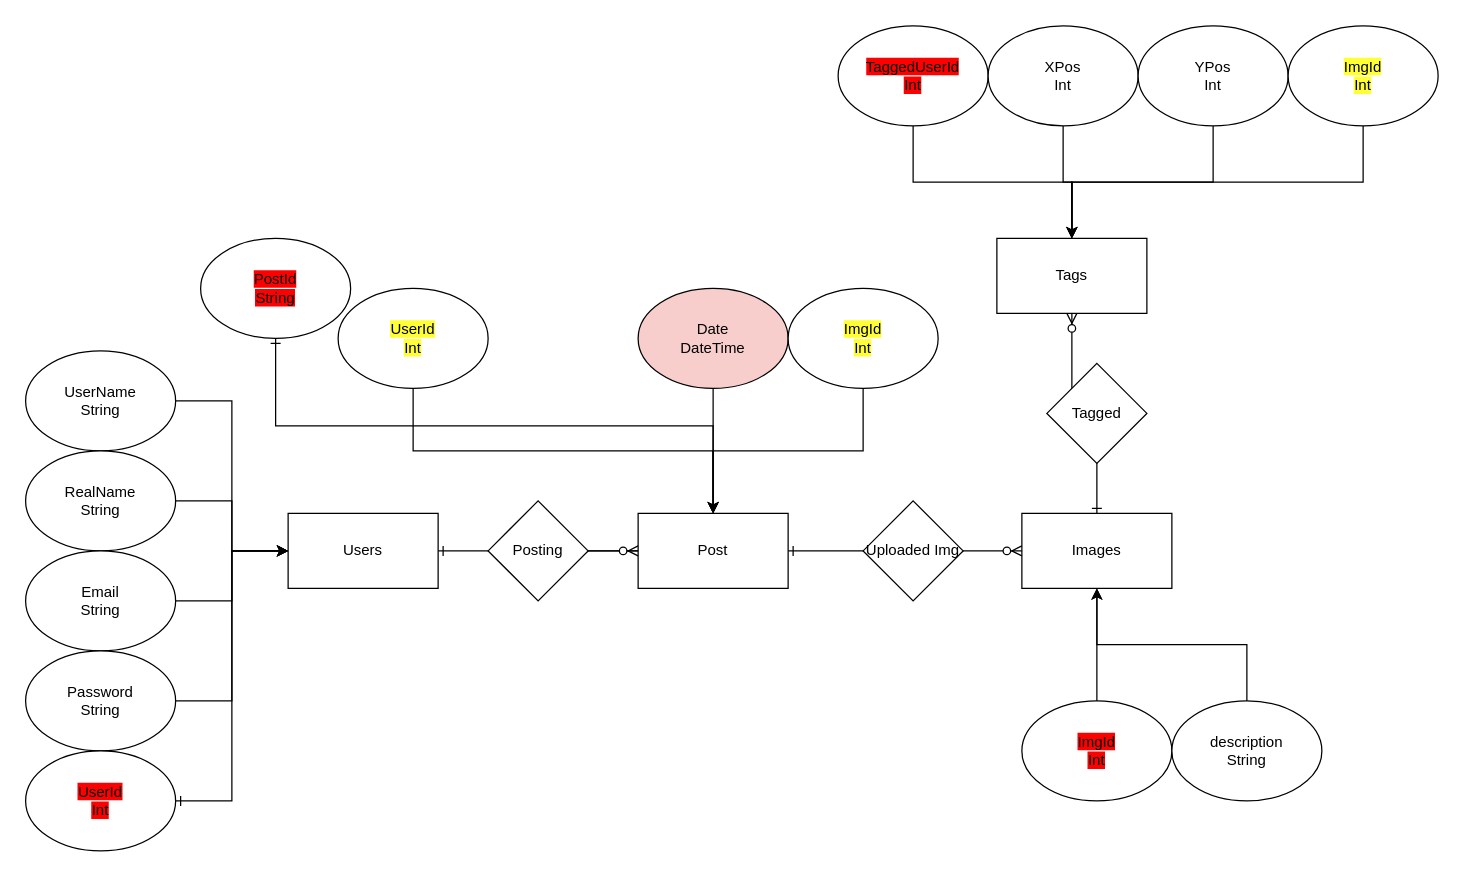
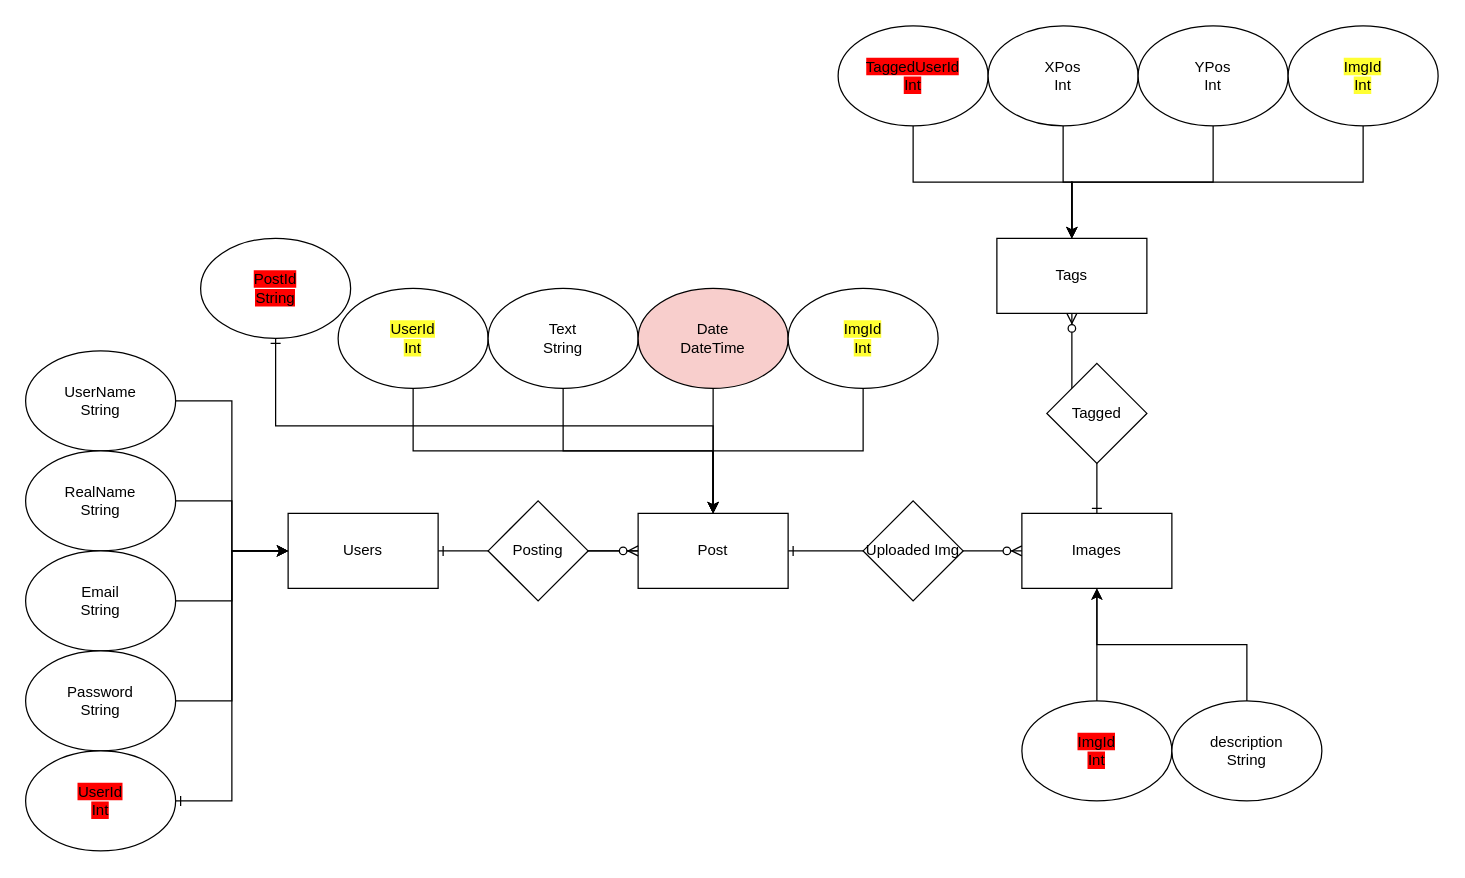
node "Text String": added
edge "Text String" -> "Post": added
